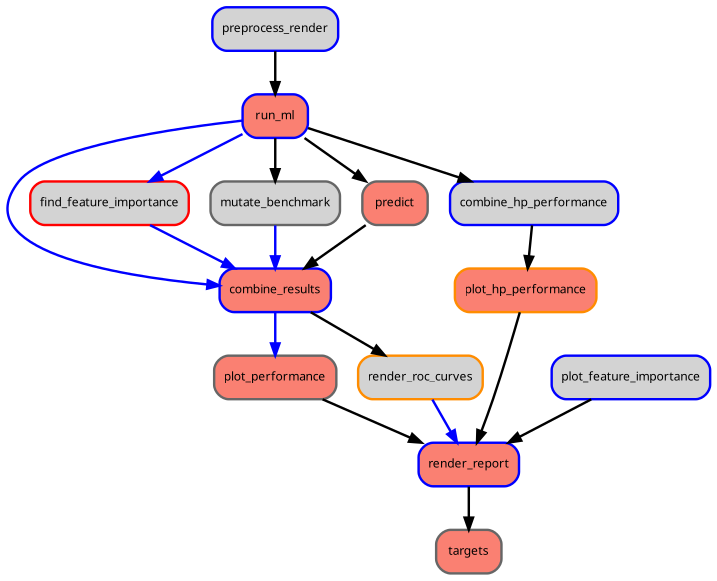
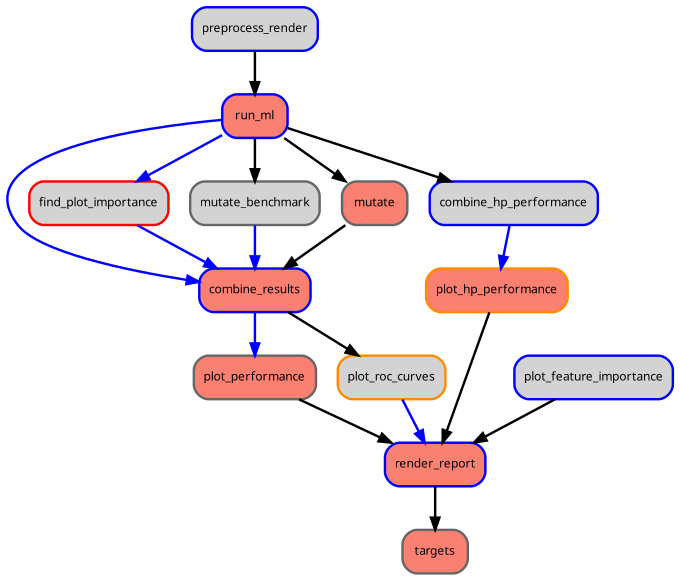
node "find_feature_importance": label "find_feature_importance" -> "find_plot_importance"
node "predict": label "predict" -> "mutate"
edge "combine_hp_performance" -> "plot_hp_performance": color black -> blue
node "render_roc_curves": label "render_roc_curves" -> "plot_roc_curves"
